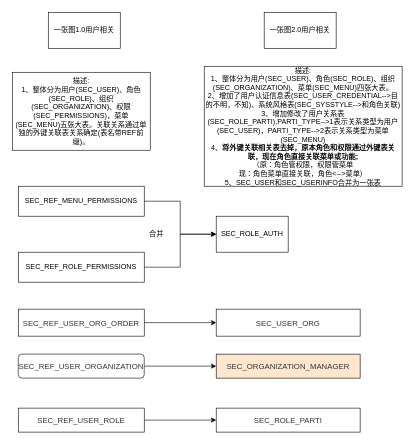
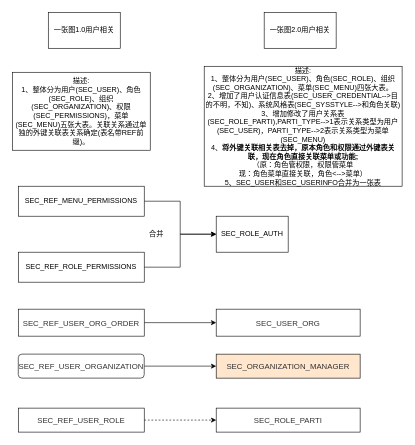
edge "SEC_REF_USER_ROLE" -> "SEC_ROLE_PARTI": style solid -> dashed
